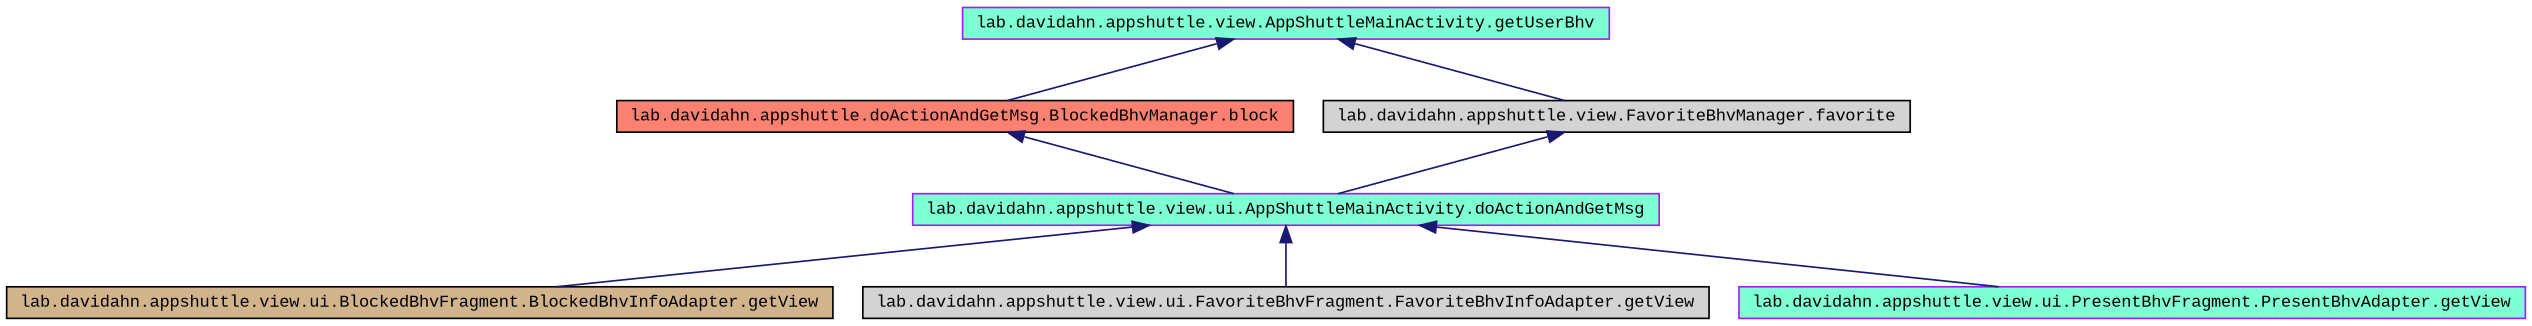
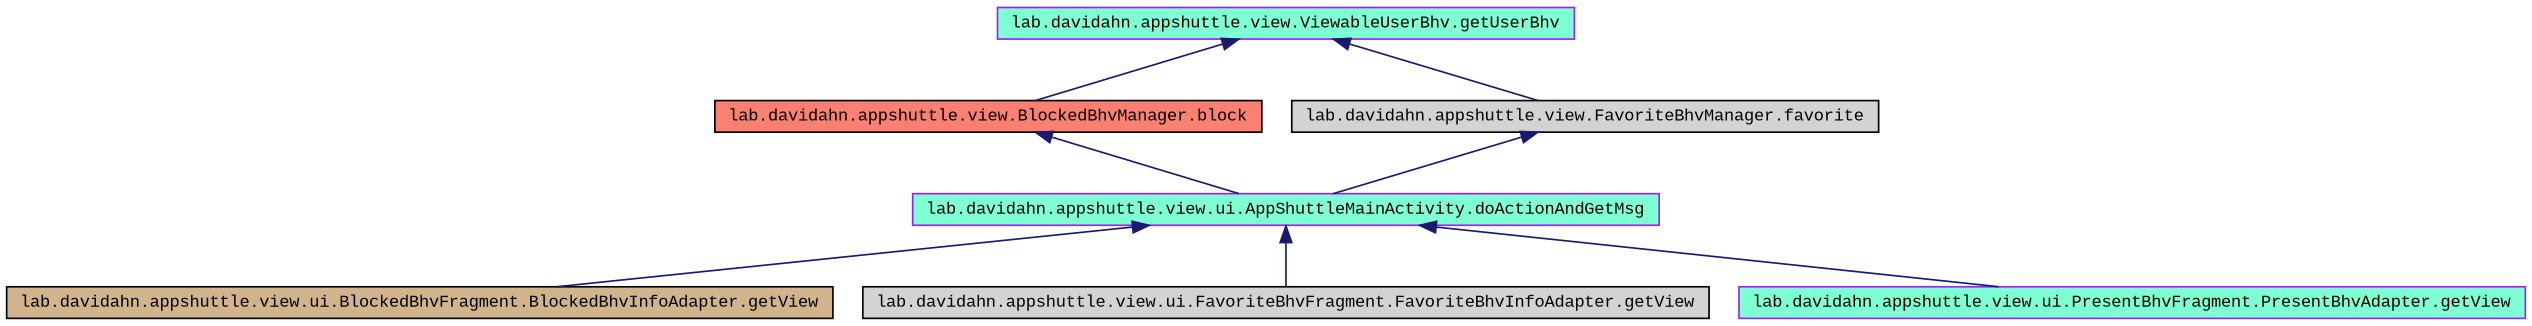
node "lab.davidahn.appshuttle.view.AppShuttleMainActivity.getUserBhv": label "lab.davidahn.appshuttle.view.AppShuttleMainActivity.getUserBhv" -> "lab.davidahn.appshuttle.view.ViewableUserBhv.getUserBhv"
node "lab.davidahn.appshuttle.doActionAndGetMsg.BlockedBhvManager.block": label "lab.davidahn.appshuttle.doActionAndGetMsg.BlockedBhvManager.block" -> "lab.davidahn.appshuttle.view.BlockedBhvManager.block"
